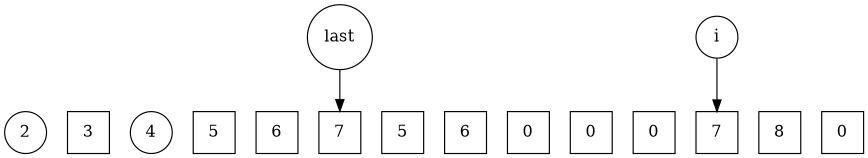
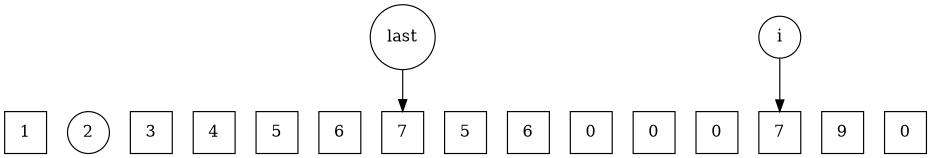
node "1": added
node "4": shape circle -> square
node "8": label "8" -> "9"
